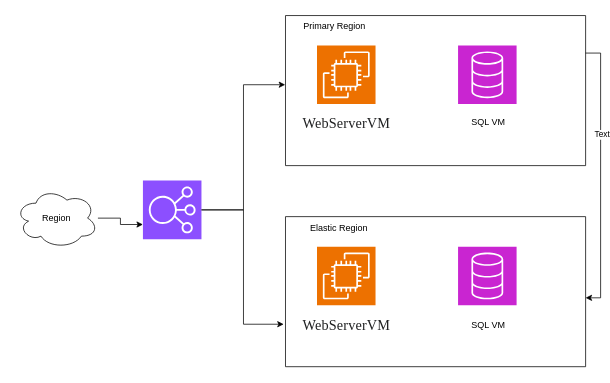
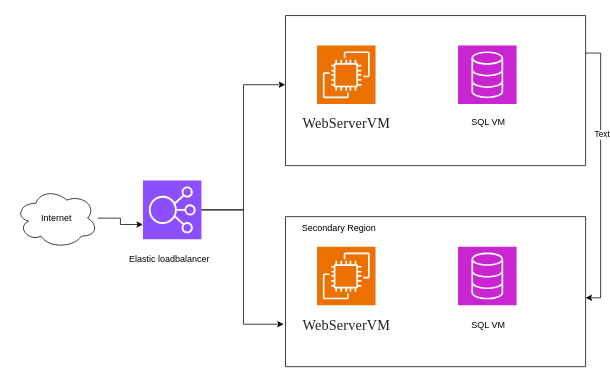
node "Primary Region": removed
node "Region": label "Region" -> "Internet"
node "Elastic Region": label "Elastic Region" -> "Secondary Region"
node "Elastic loadbalancer": added
